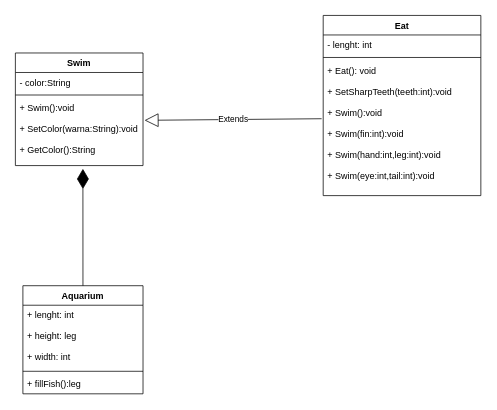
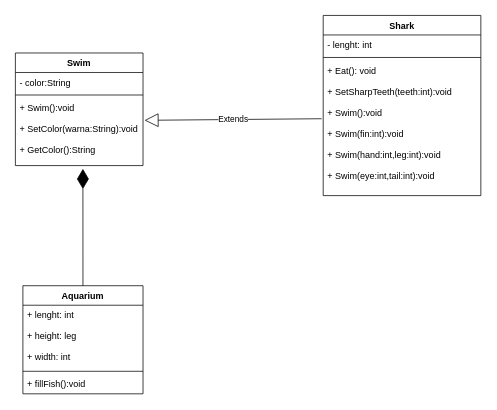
node "Eat": label "Eat" -> "Shark"
node "+ fillFish():leg": label "+ fillFish():leg" -> "+ fillFish():void"
